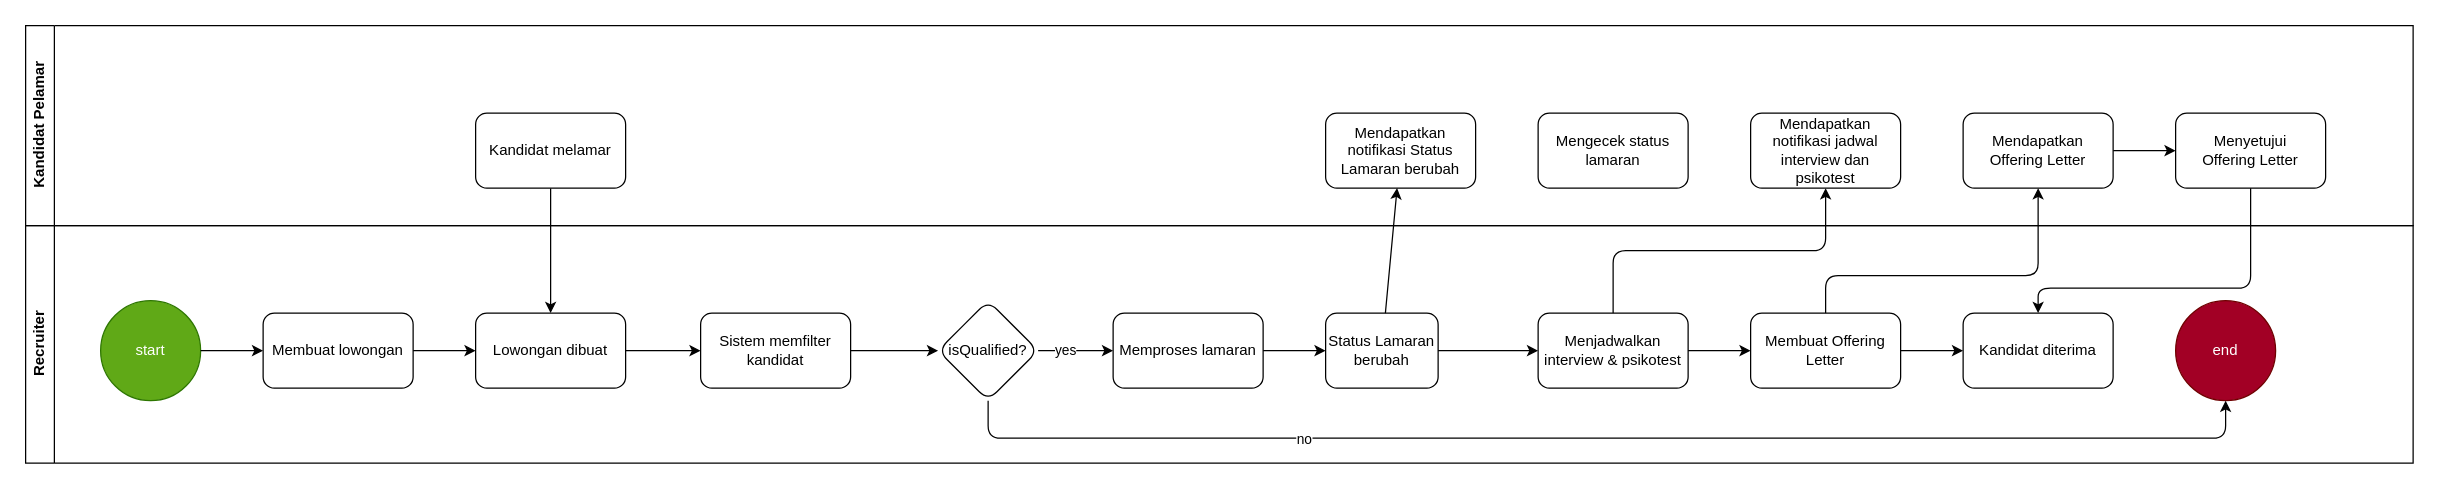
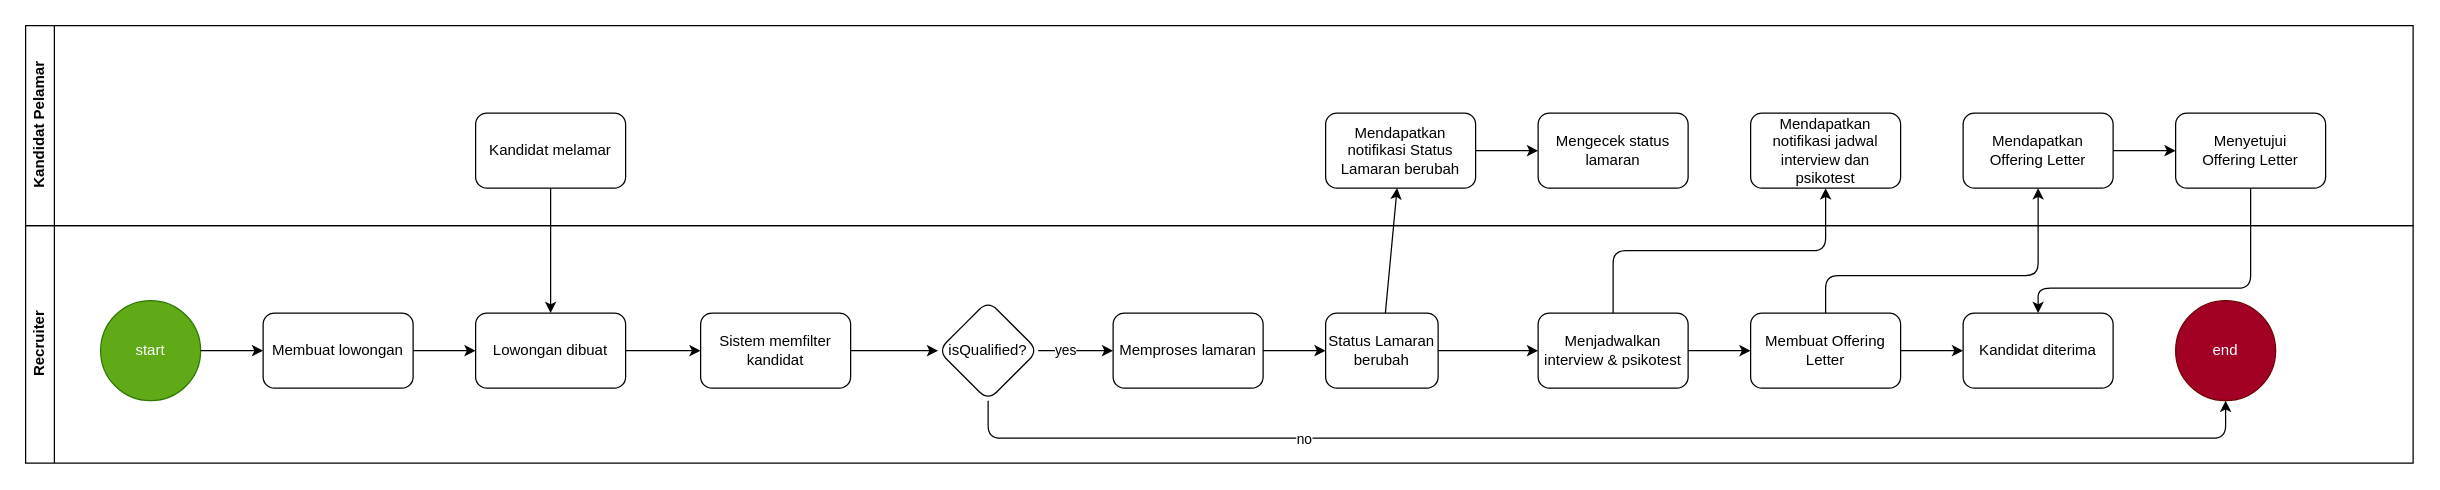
edge "Mendapatkan notifikasi Status Lamaran berubah" -> "Mengecek status lamaran": added
